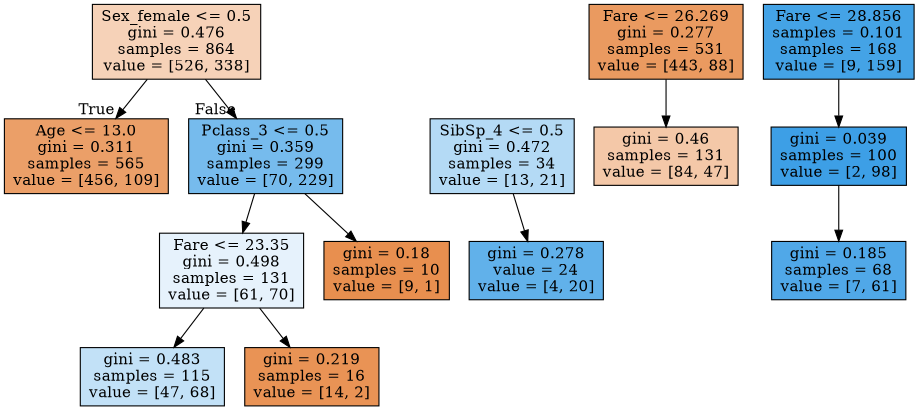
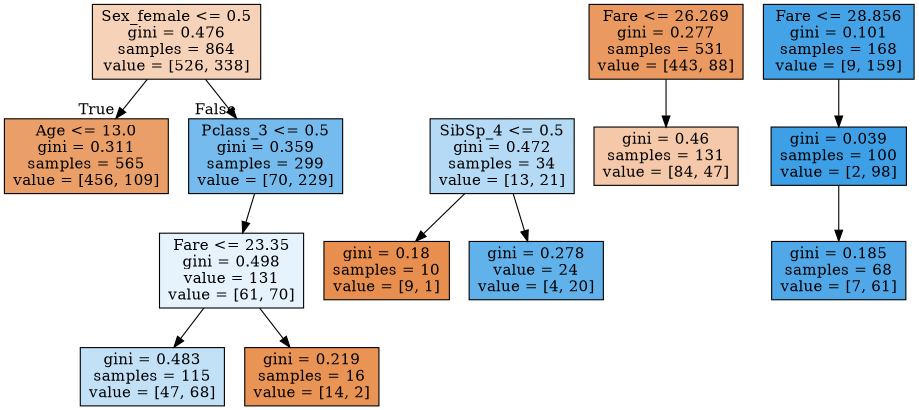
node "Fare <= 28.856 samples = 0.101 samples = 168 value = [9, 159]": label "Fare <= 28.856 samples = 0.101 samples = 168 value = [9, 159]" -> "Fare <= 28.856 gini = 0.101 samples = 168 value = [9, 159]"
edge "Pclass_3 <= 0.5 gini = 0.359 samples = 299 value = [70, 229]" -> "gini = 0.18 samples = 10 value = [9, 1]": now "SibSp_4 <= 0.5 gini = 0.472 samples = 34 value = [13, 21]" -> "gini = 0.18 samples = 10 value = [9, 1]"
node "Fare <= 23.35 gini = 0.498 samples = 131 value = [61, 70]": label "Fare <= 23.35 gini = 0.498 samples = 131 value = [61, 70]" -> "Fare <= 23.35 gini = 0.498 value = 131 value = [61, 70]"
